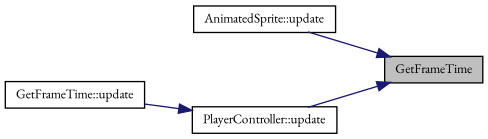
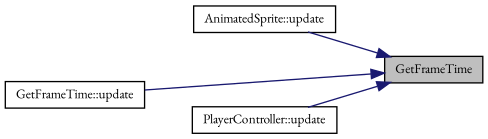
edge "GetFrameTime::update" -> "PlayerController::update": now "GetFrameTime::update" -> "GetFrameTime"
